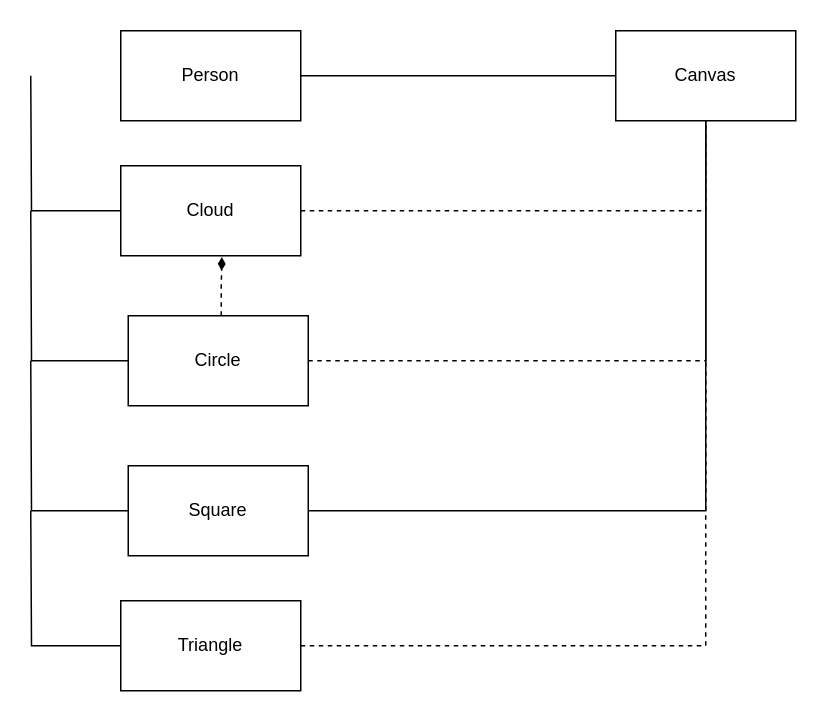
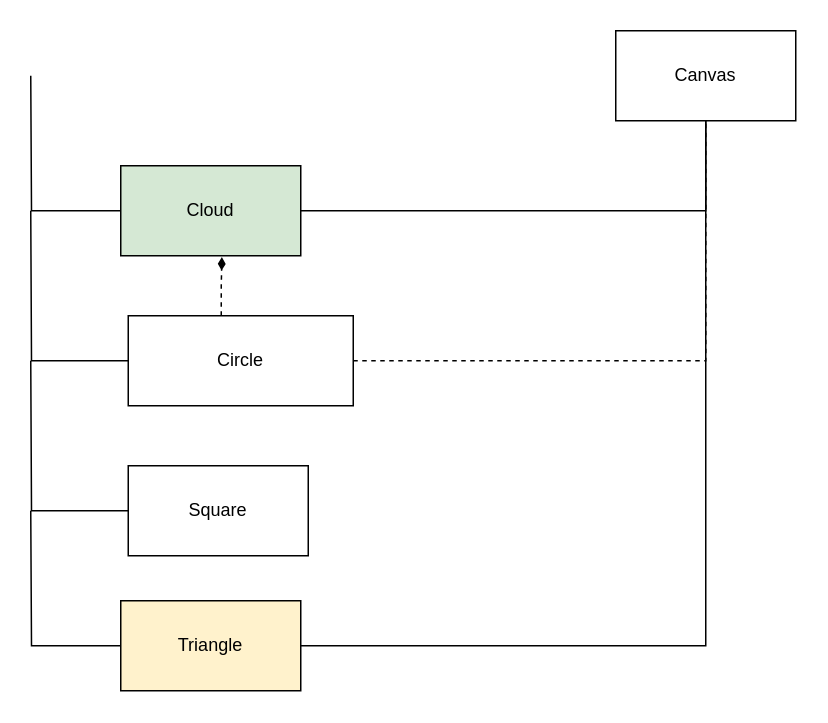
node "Person": removed
edge "Person" -- "Canvas": removed
node "Cloud": fillcolor #ffffff -> #d5e8d4
edge "Canvas" -- "Cloud": style dashed -> solid
node "Circle": size 180x90 -> 225x90
edge "Canvas" -- "Square": removed
node "Triangle": fillcolor #ffffff -> #fff2cc
edge "Canvas" -- "Triangle": style dashed -> solid
